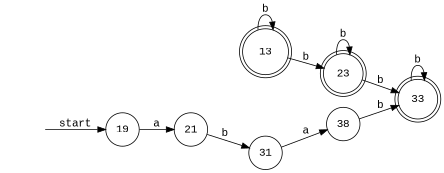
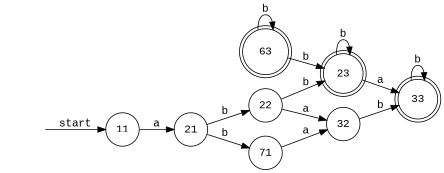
node "13": label "13" -> "63"
edge "23" -> "33": label "b" -> "a"
node "22": added
node "38": label "38" -> "32"
node "19": label "19" -> "11"
node "31": label "31" -> "71"
